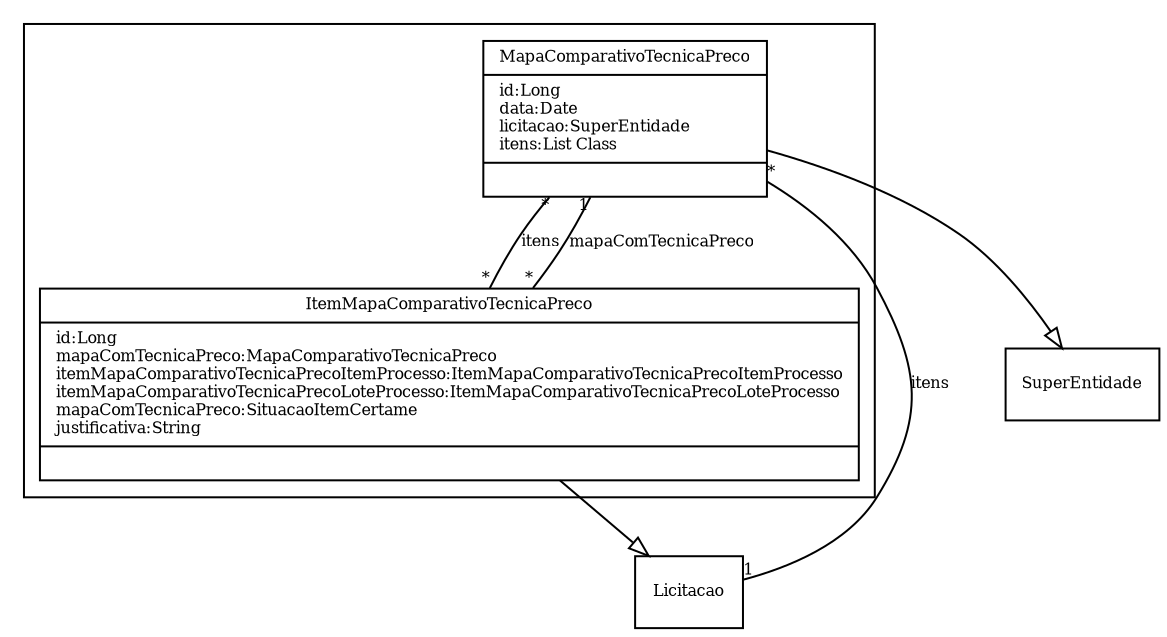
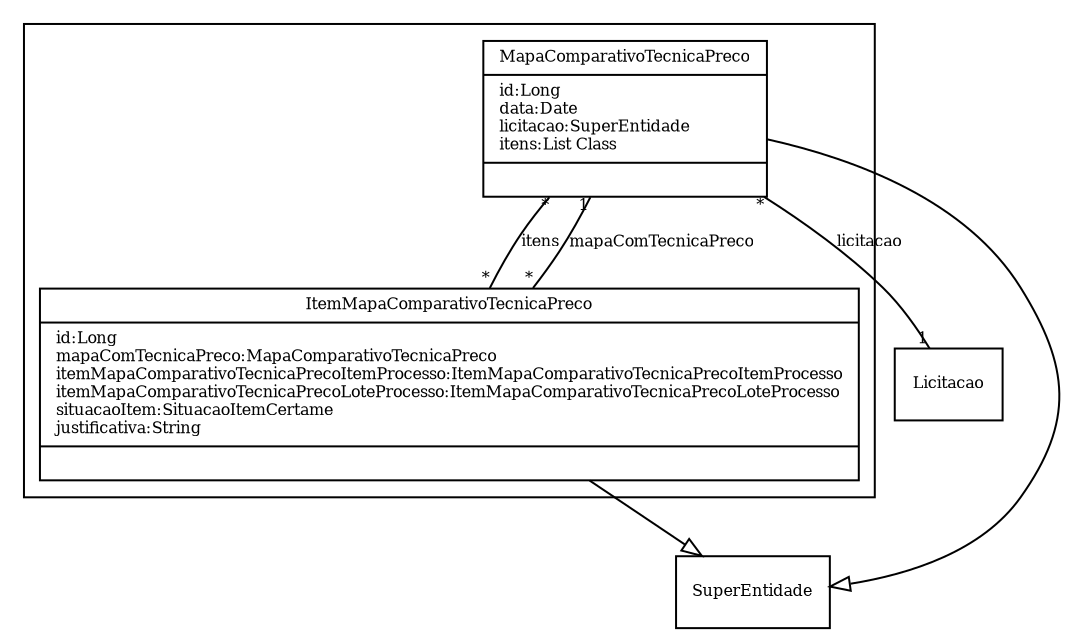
edge "MapaComparativoTecnicaPreco" -- "Licitacao": label "itens" -> "licitacao"
node "ItemMapaComparativoTecnicaPreco": text "mapaComTecnicaPreco:SituacaoItemCertame" -> "situacaoItem:SituacaoItemCertame"
edge "ItemMapaComparativoTecnicaPreco" -> "Licitacao": now "ItemMapaComparativoTecnicaPreco" -> "SuperEntidade"
